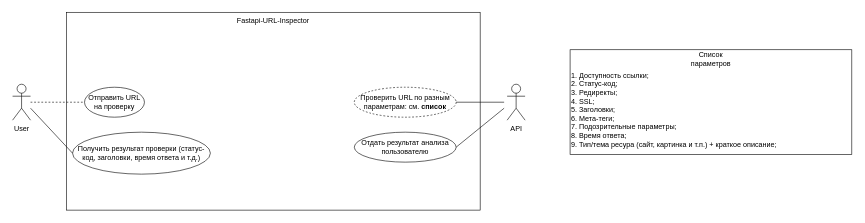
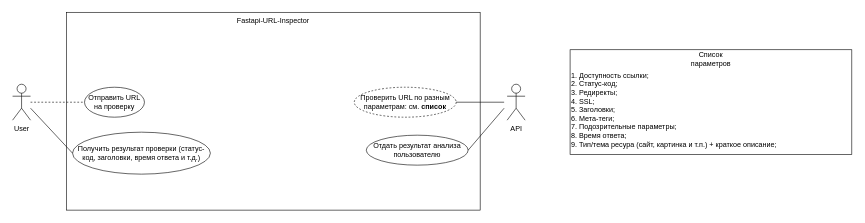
node "Отдать результат анализа пользователю": moved (405, 147) -> (417, 150)
